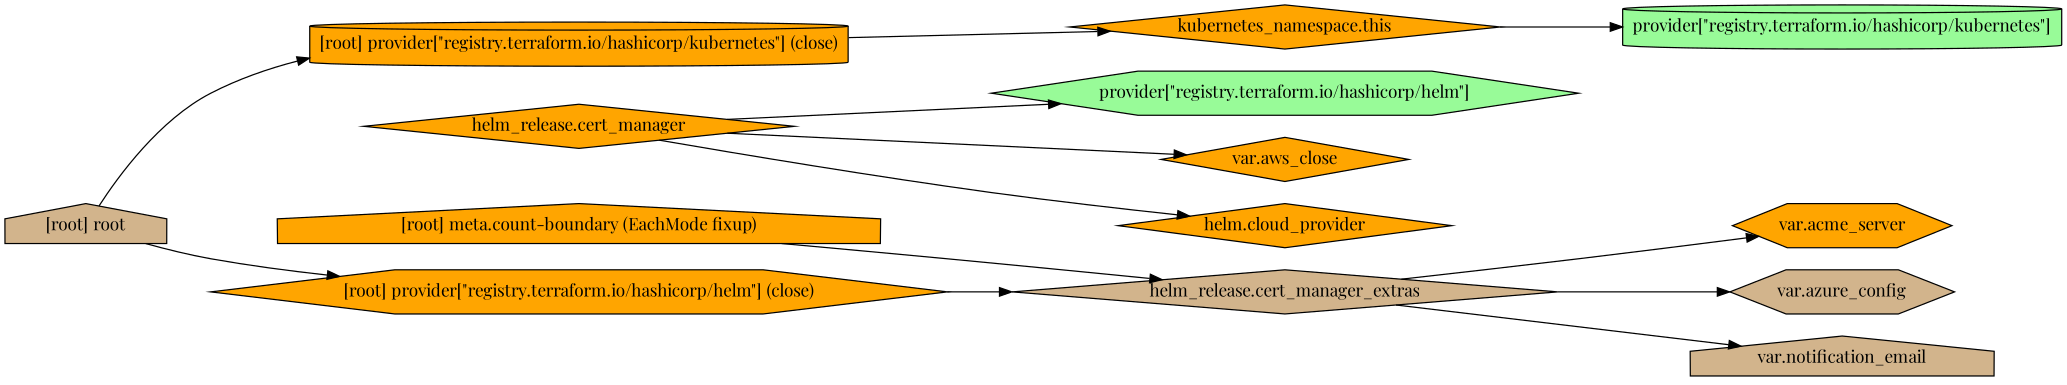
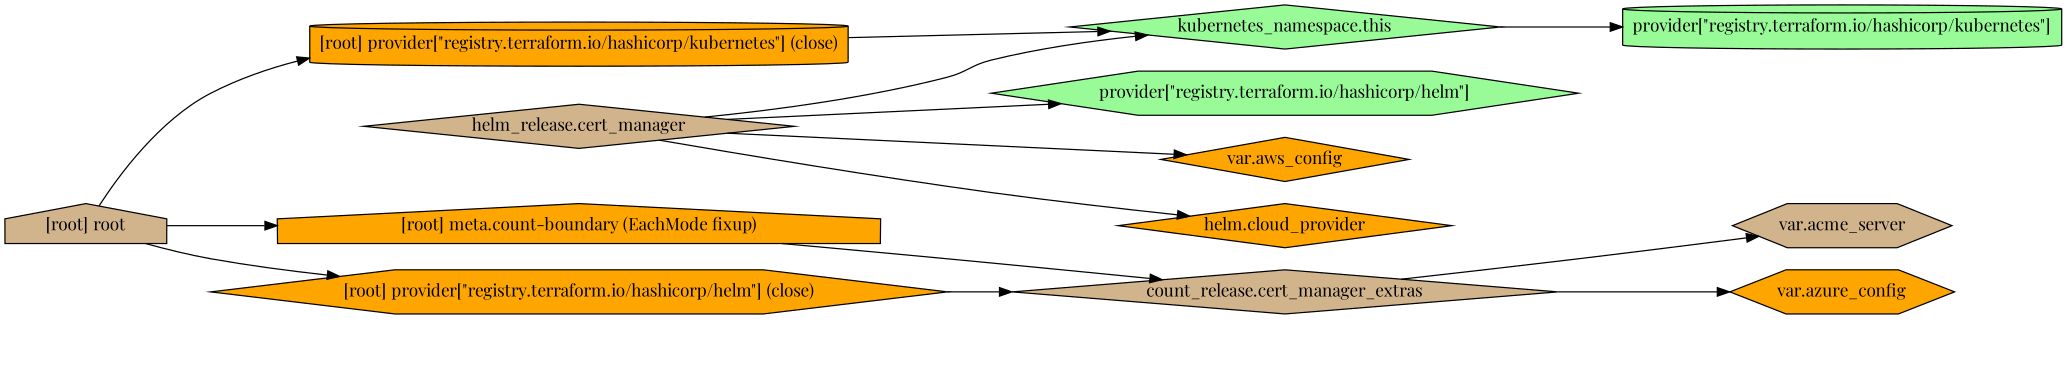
node "kubernetes_namespace.this": fillcolor orange -> palegreen
edge "helm_release.cert_manager" -> "kubernetes_namespace.this": added
node "helm_release.cert_manager": fillcolor orange -> tan
node "var.aws_close": label "var.aws_close" -> "var.aws_config"
edge "[root] root" -> "[root] meta.count-boundary (EachMode fixup)": added
node "var.acme_server": fillcolor orange -> tan
node "helm_release.cert_manager_extras": label "helm_release.cert_manager_extras" -> "count_release.cert_manager_extras"
node "var.azure_config": fillcolor tan -> orange
node "var.notification_email": removed
